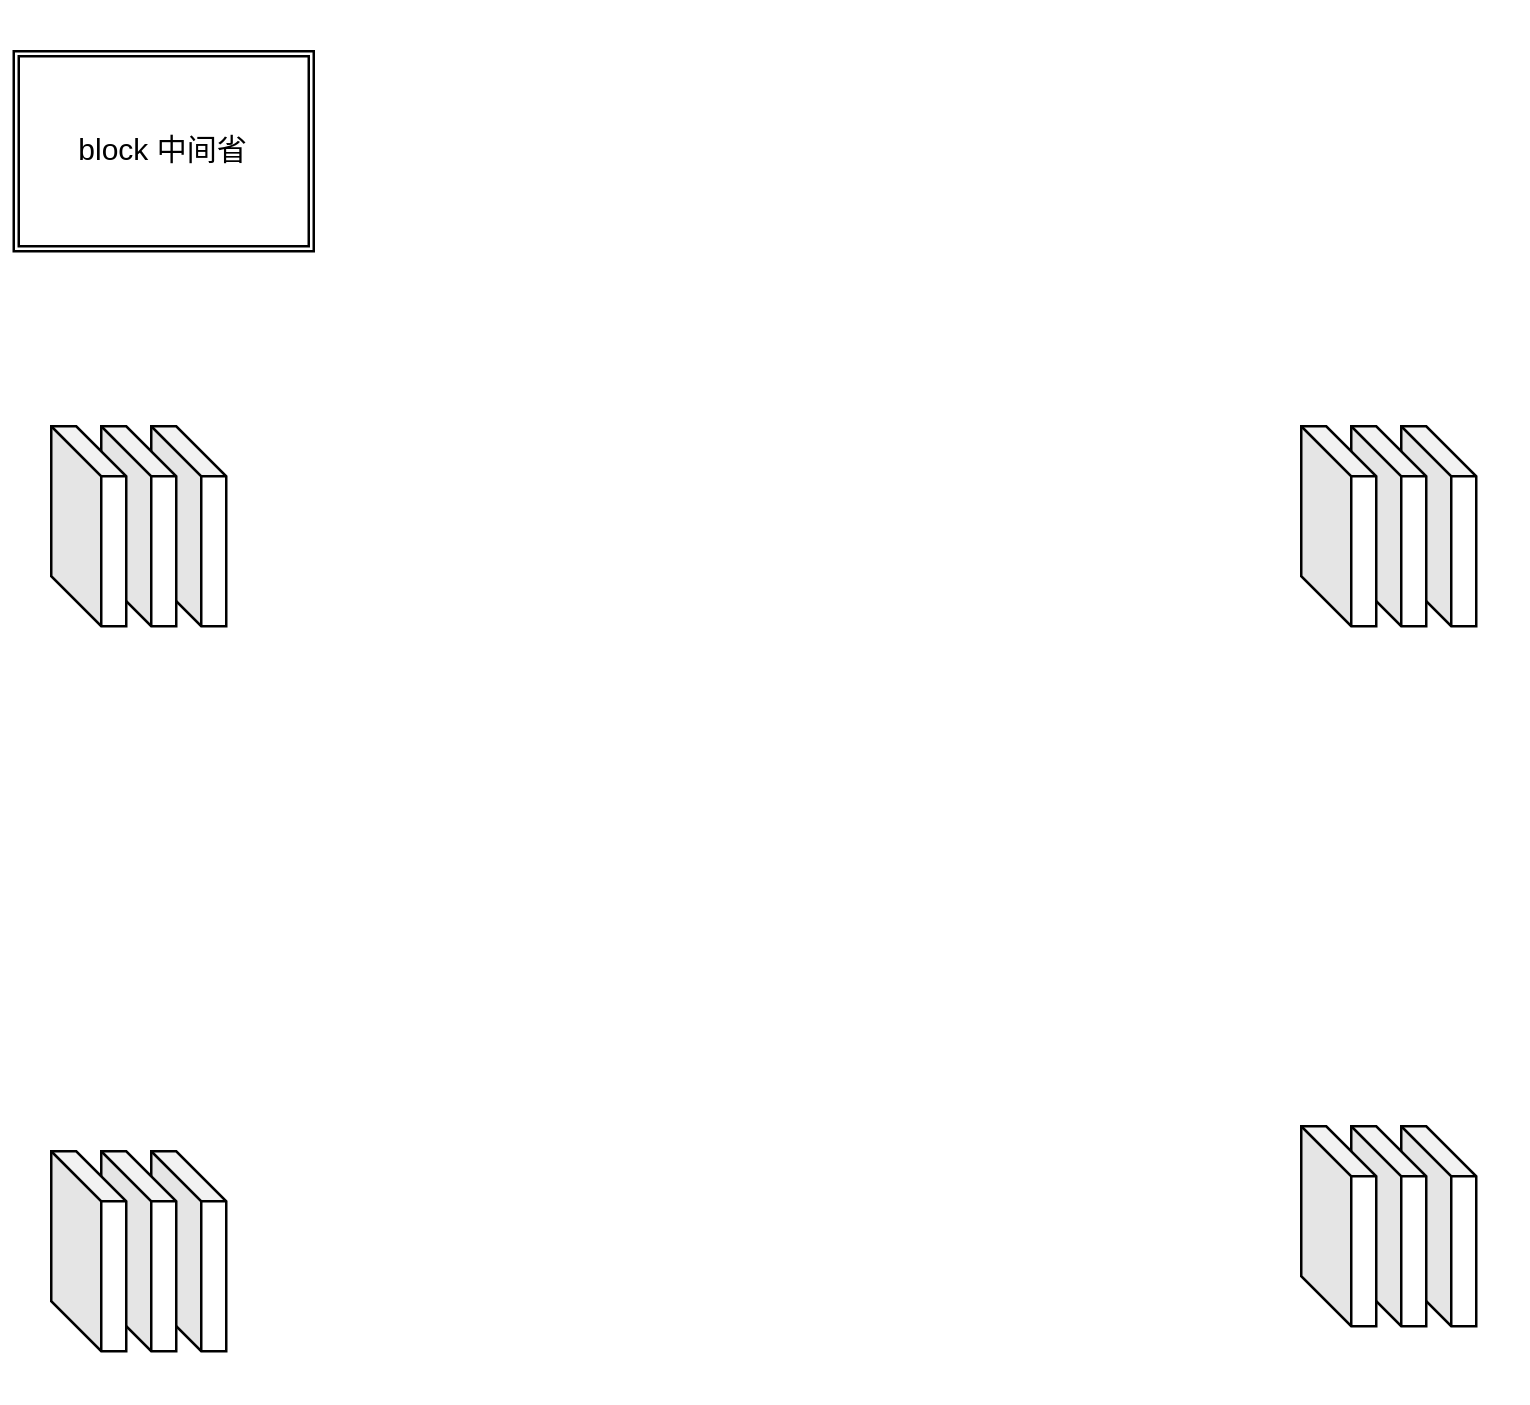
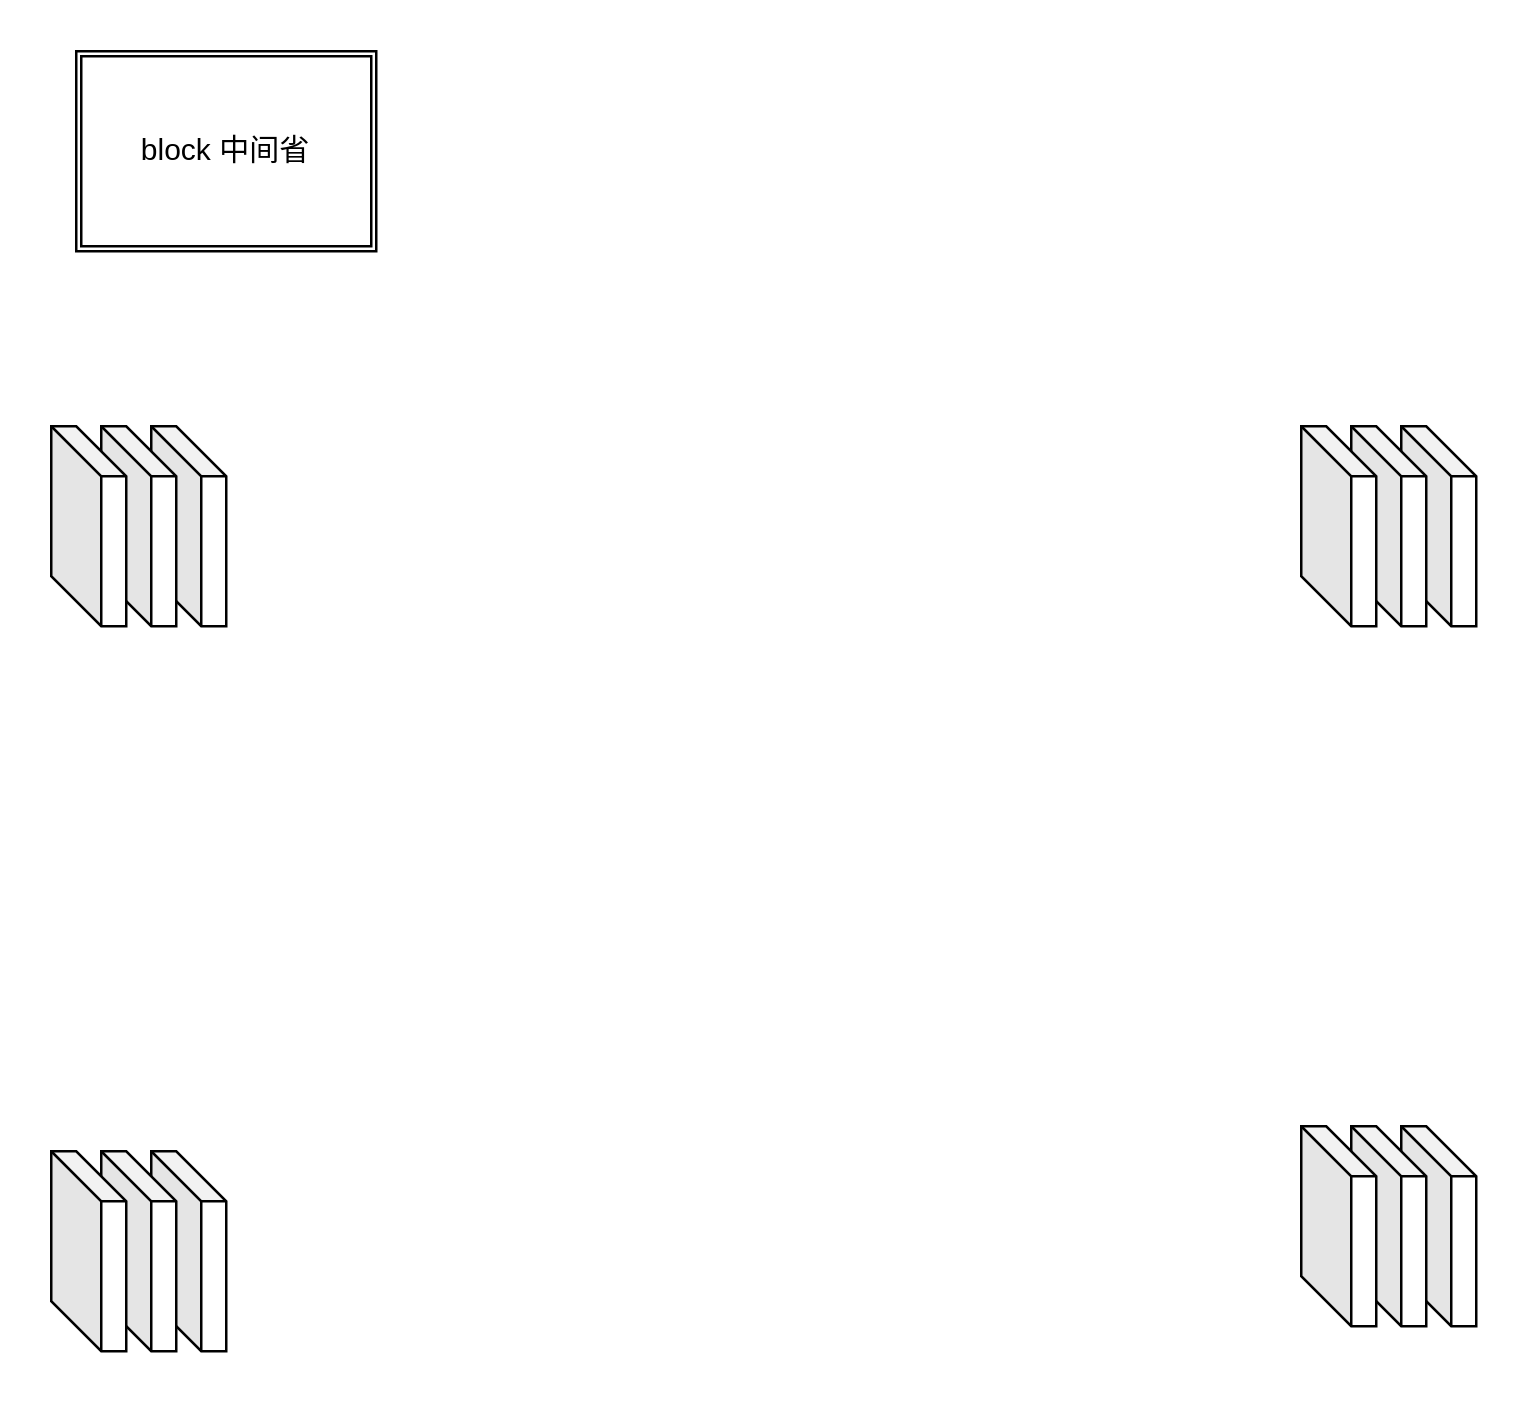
node "block 中间省": moved (164, 151) -> (226, 151)
